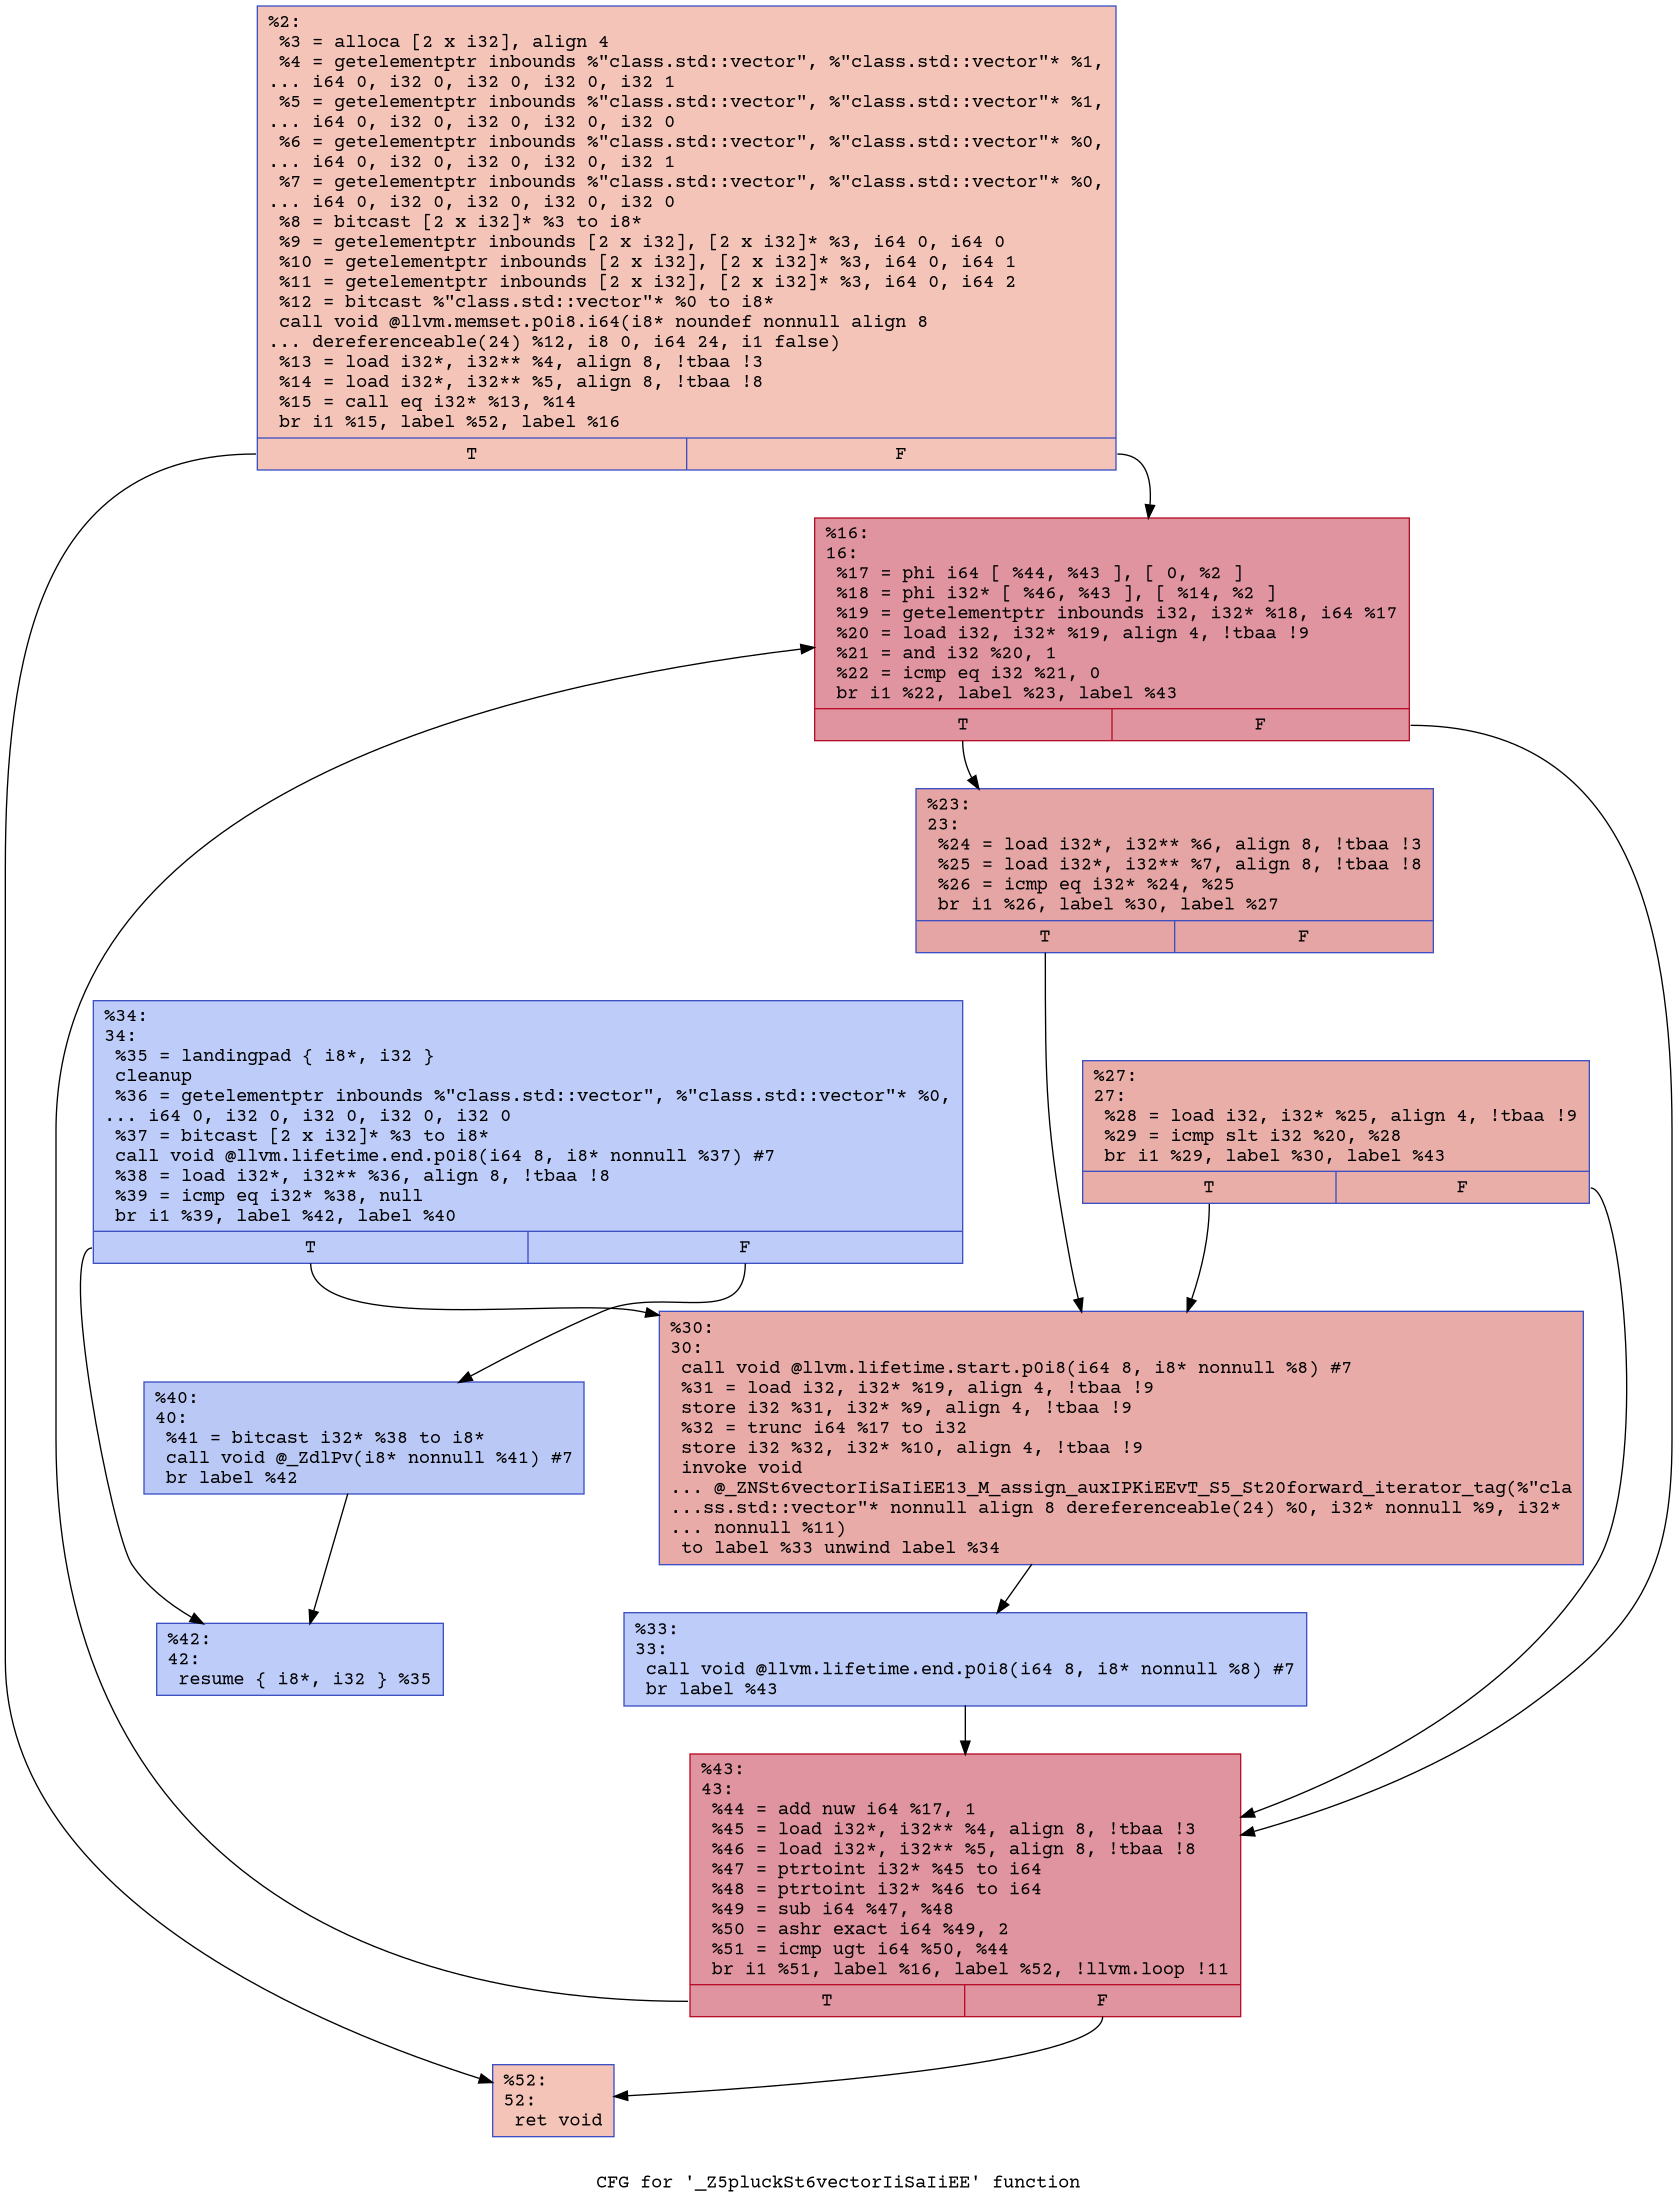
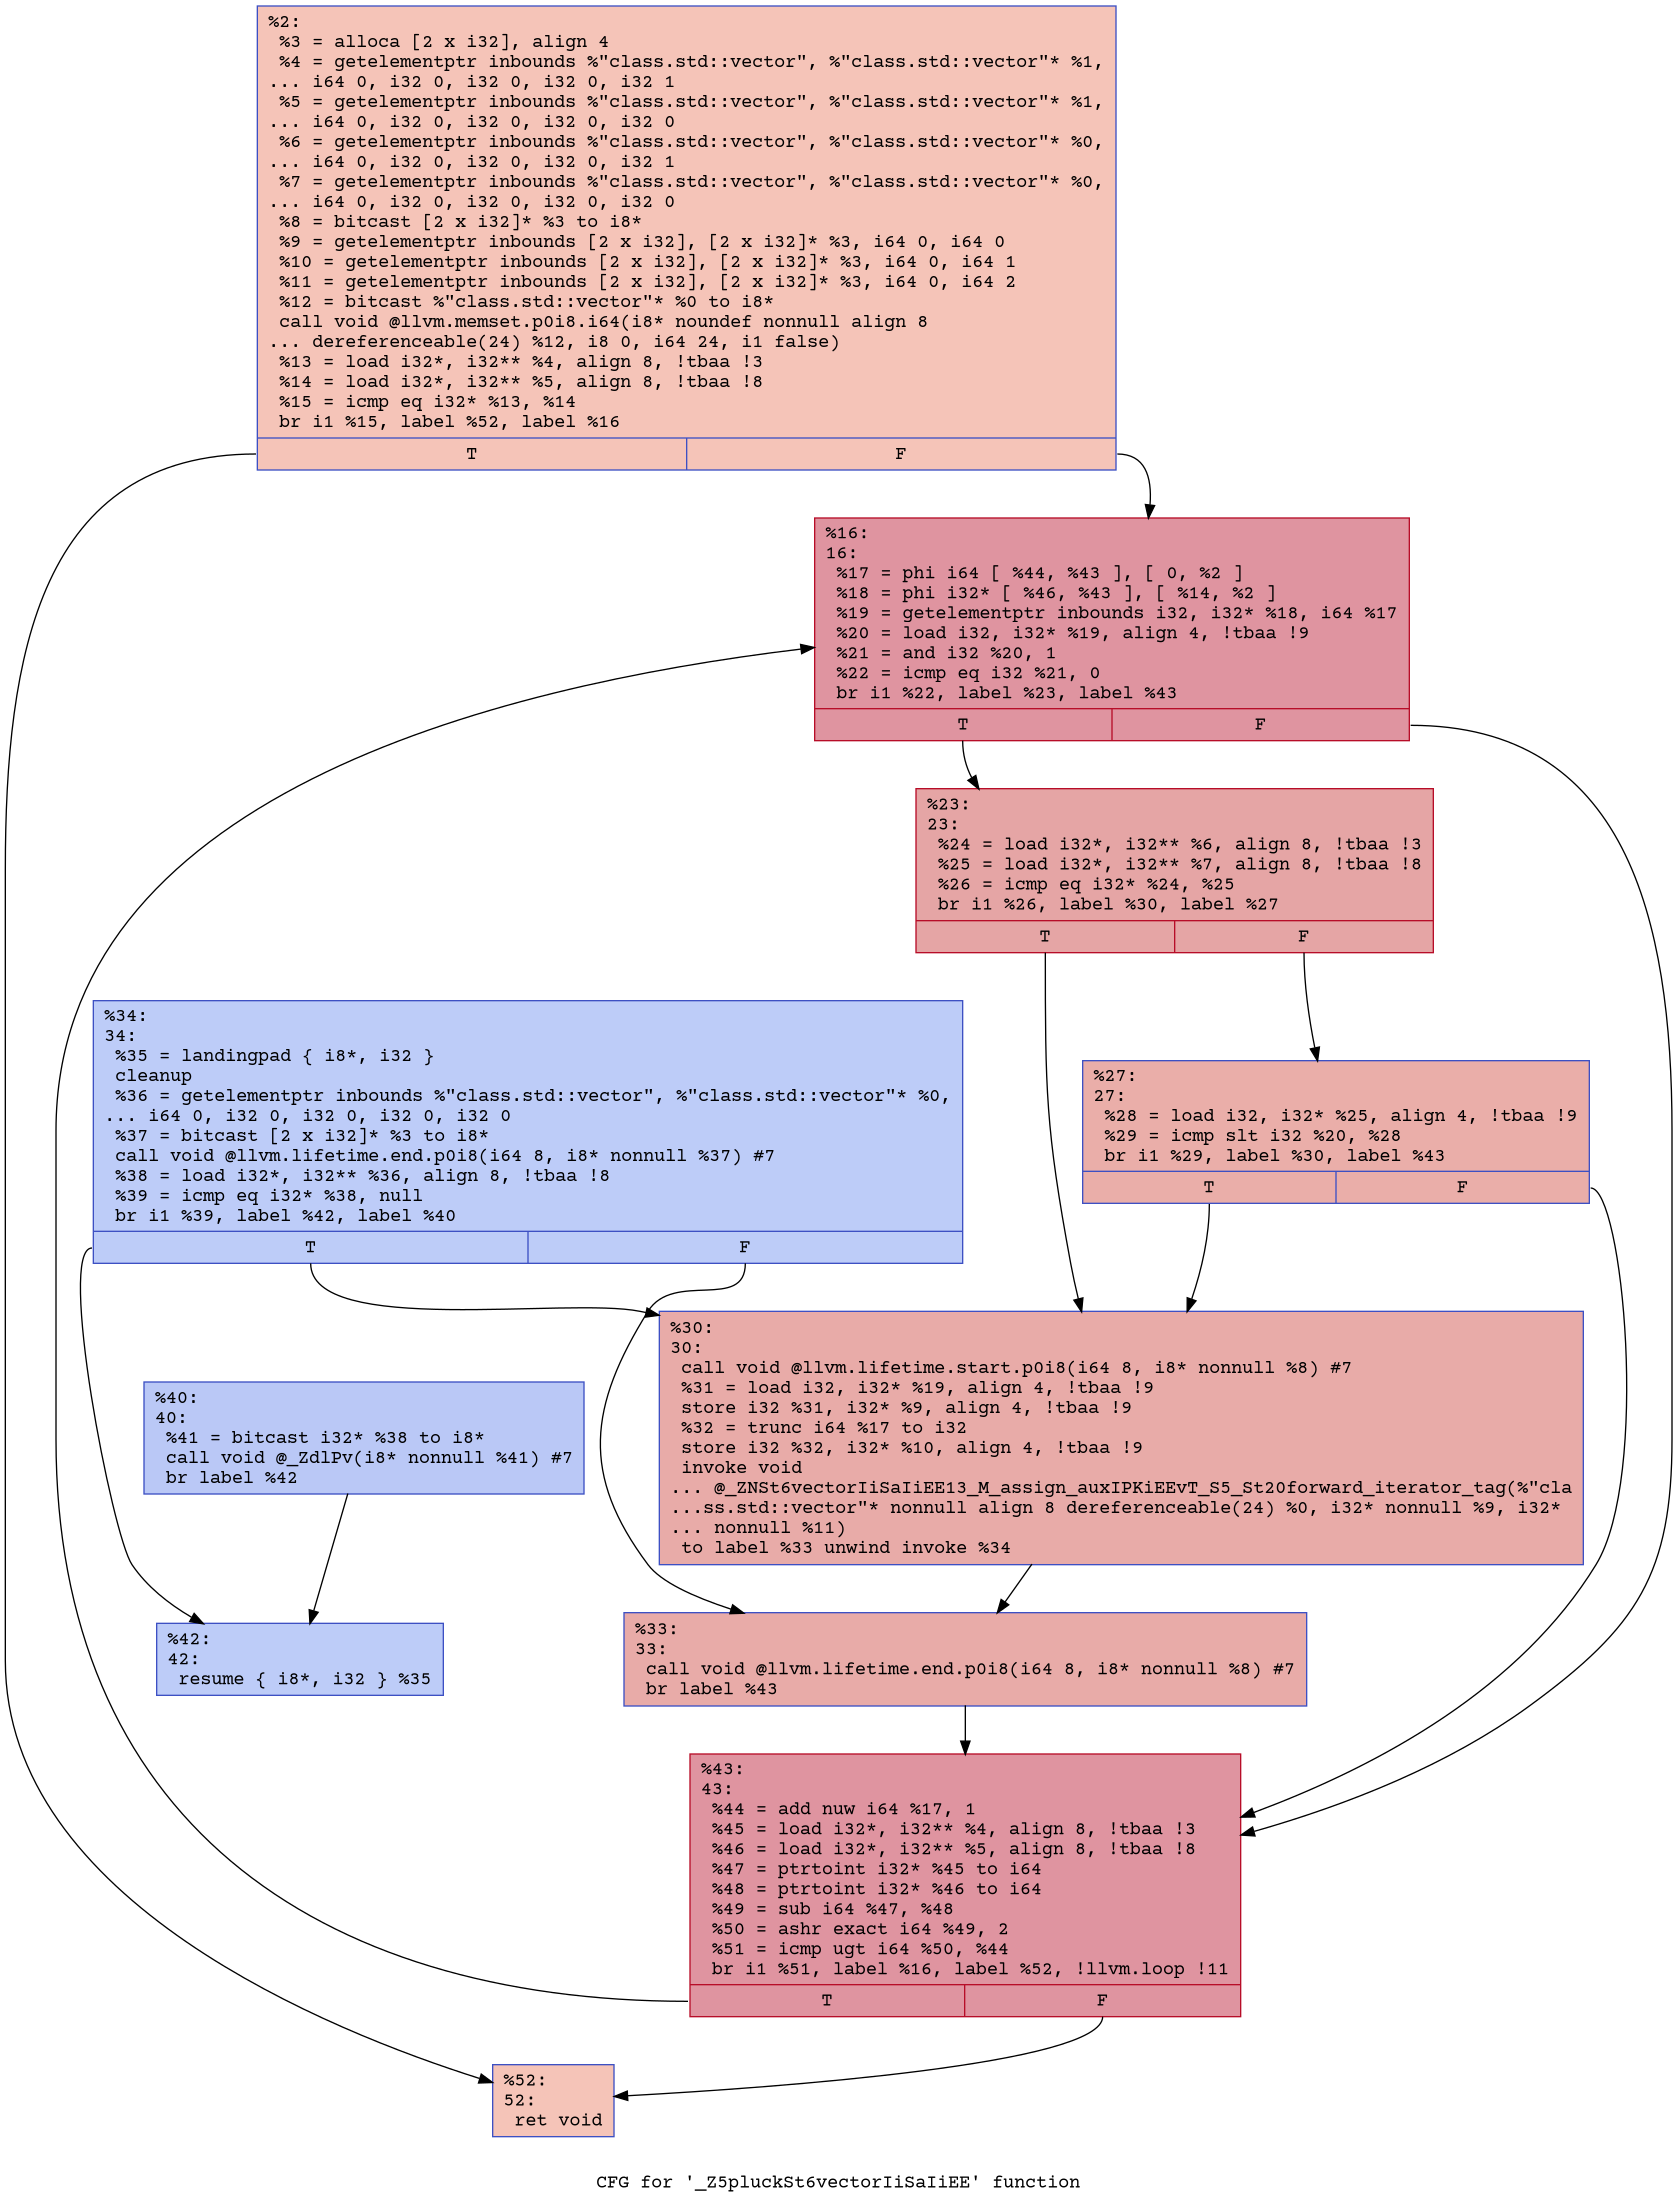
node "%2:": text "%15 = call eq i32* %13, %14" -> "%15 = icmp eq i32* %13, %14"
node "%23:": color #3d50c3ff -> #b70d28ff
edge "%23:" -> "%27:": added
edge "%34:" -> "%40:": now "%34:" -> "%33:"
node "%30:": text "to label %33 unwind label %34" -> "to label %33 unwind invoke %34"
node "%33:": fillcolor #6a8bef70 -> #cc403a70
